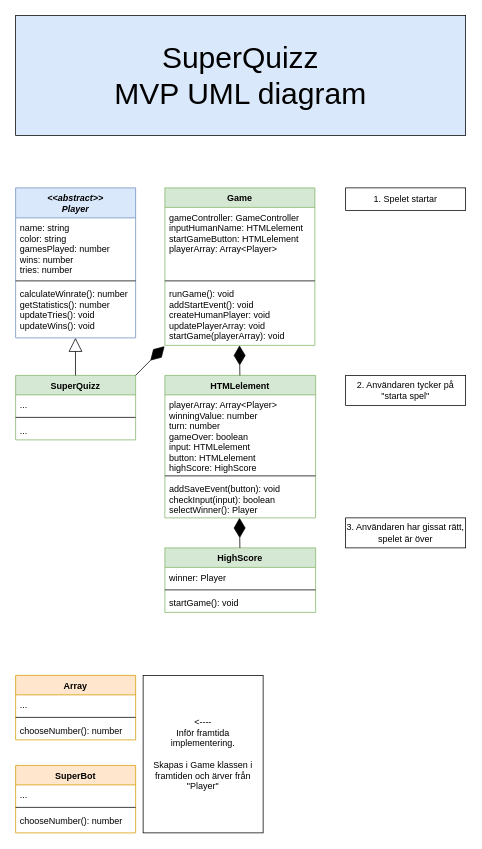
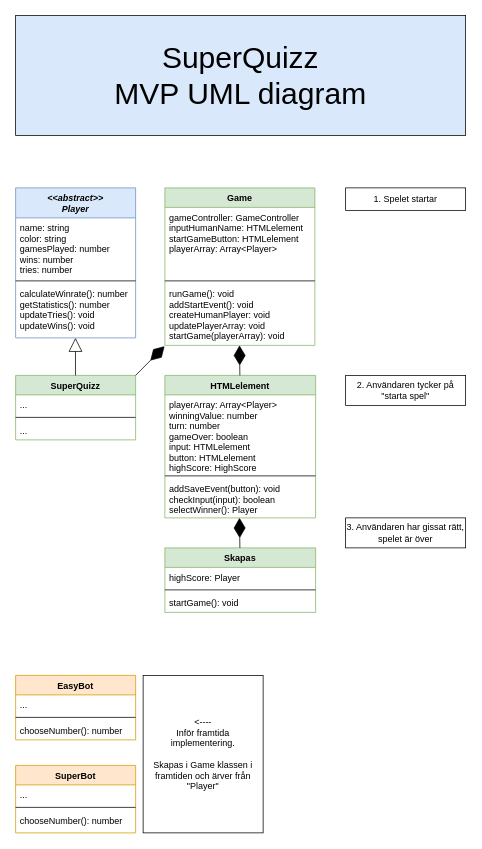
node "HighScore": label "HighScore" -> "Skapas"
node "winner: Player": label "winner: Player" -> "highScore: Player"
node "Array": label "Array" -> "EasyBot"
